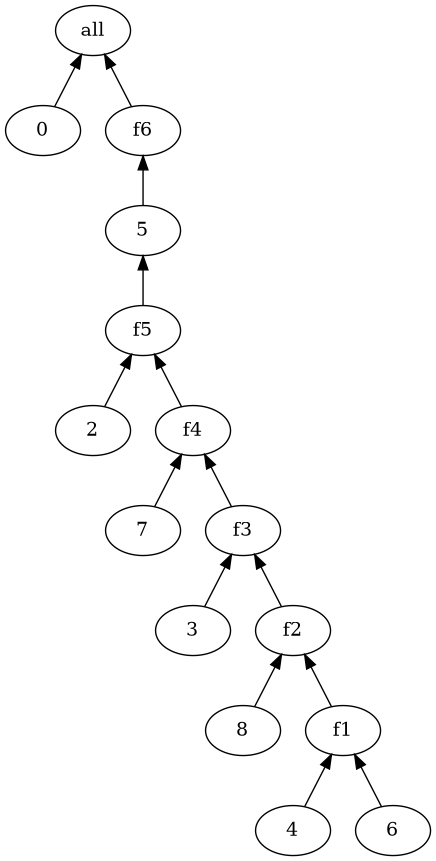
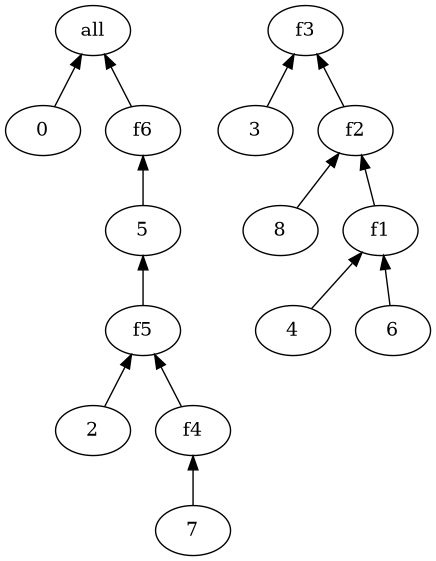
edge "f3" -> "f4": removed
